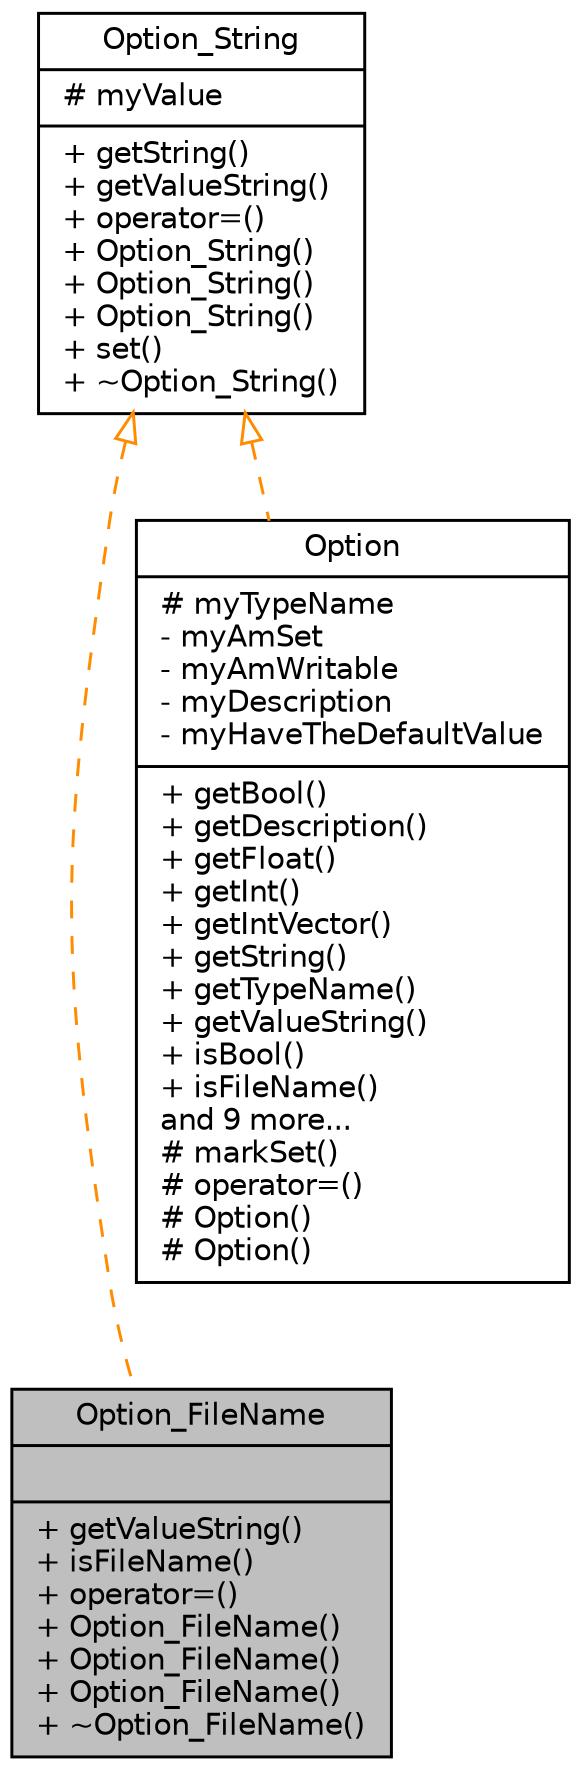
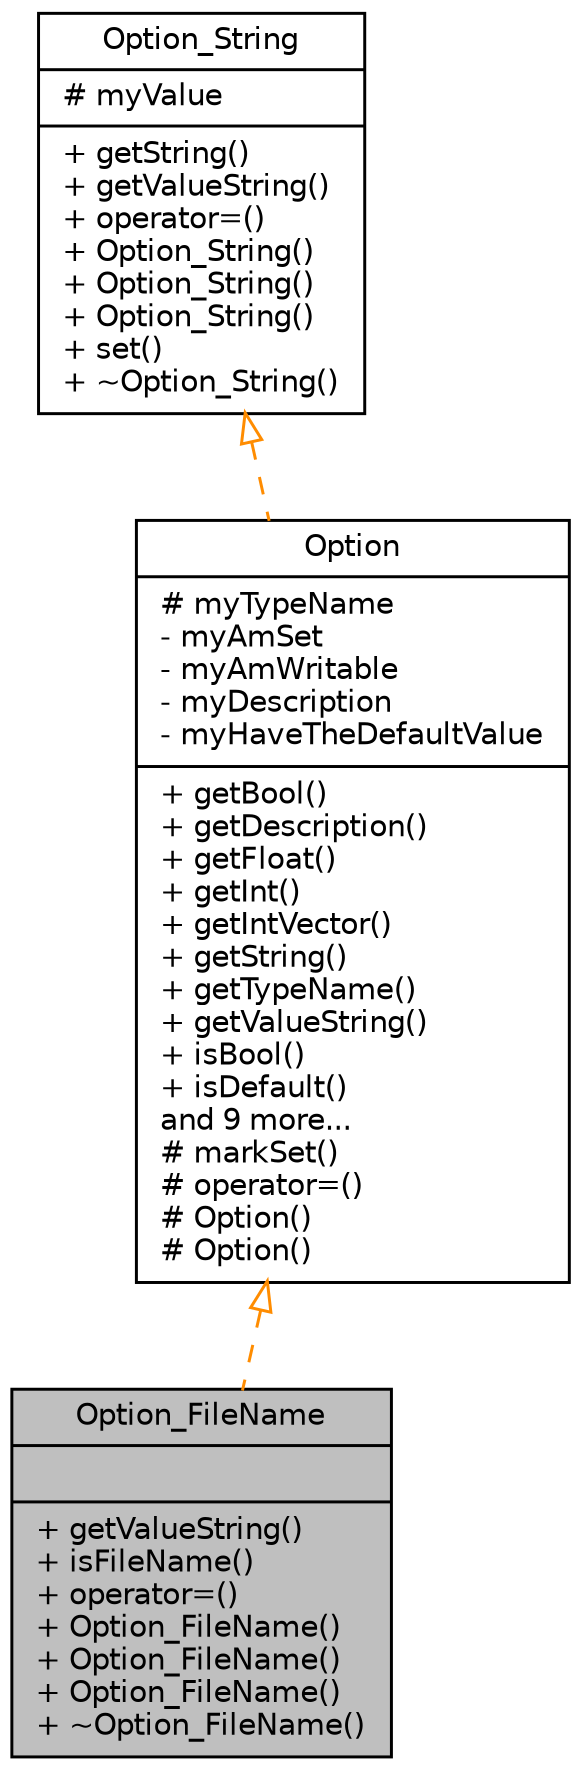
edge "Option_FileName" -> "Option_String": now "Option_FileName" -> "Option"
node "Option": text "+ isFileName()" -> "+ isDefault()"
